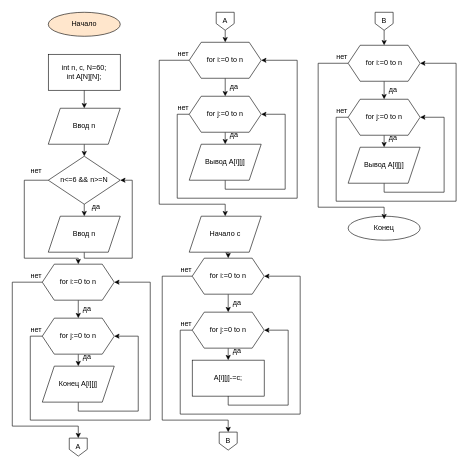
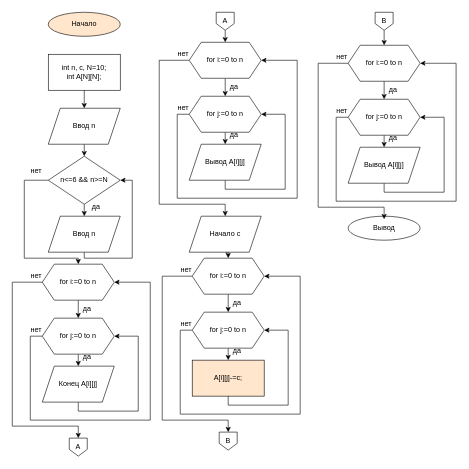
node "int n, c, N=60; int A[N][N];": label "int n, c, N=60; int A[N][N];" -> "int n, c, N=10; int A[N][N];"
node "Конец": label "Конец" -> "Вывод"
node "A[i][j]-=c;": fillcolor #ffffff -> #ffe6cc
